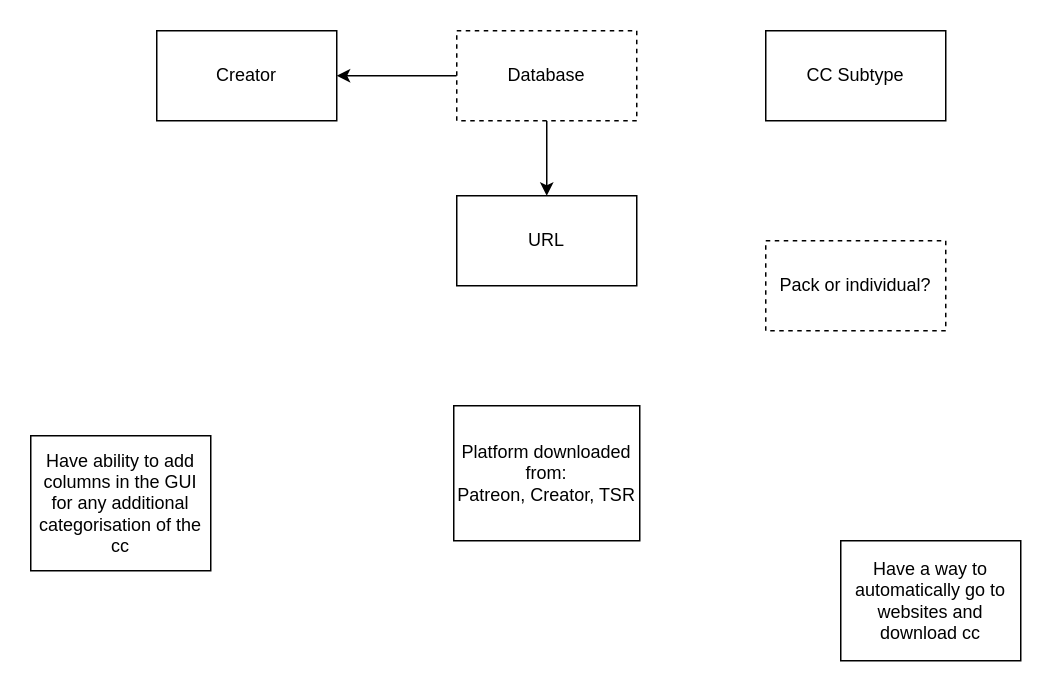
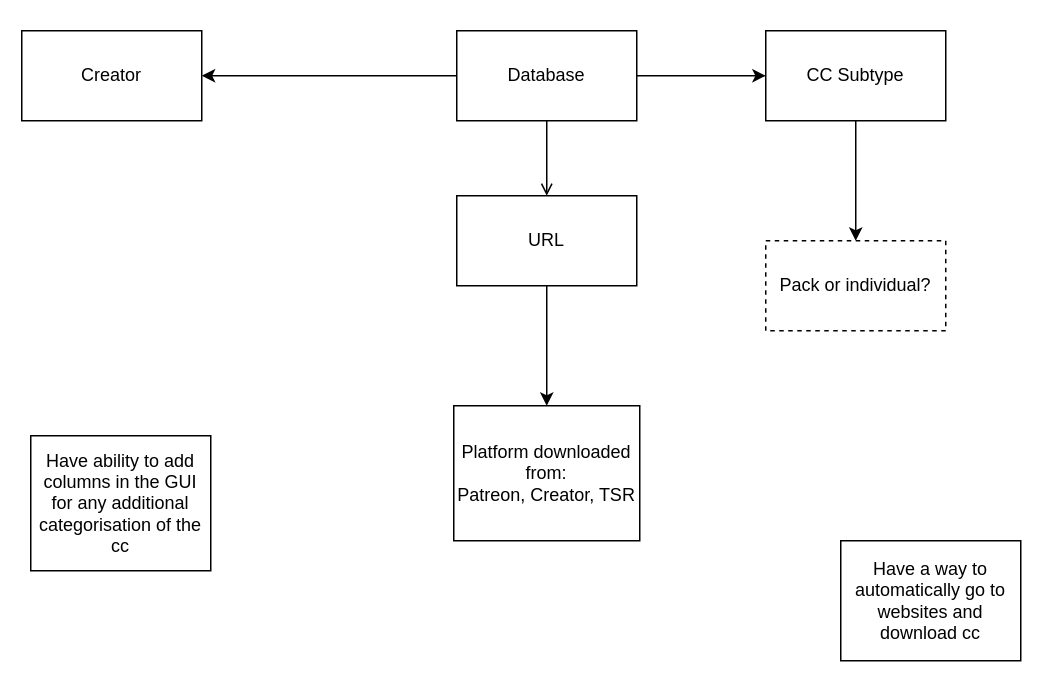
node "Creator": moved (247, 76) -> (112, 76)
node "Database": style dashed -> solid
edge "Database" -> "CC Subtype": added
edge "CC Subtype" -> "Pack or individual?": added
edge "Database" -> "URL": arrowhead classic -> open
edge "URL" -> "Platform downloaded from: Patreon, Creator, TSR": added
